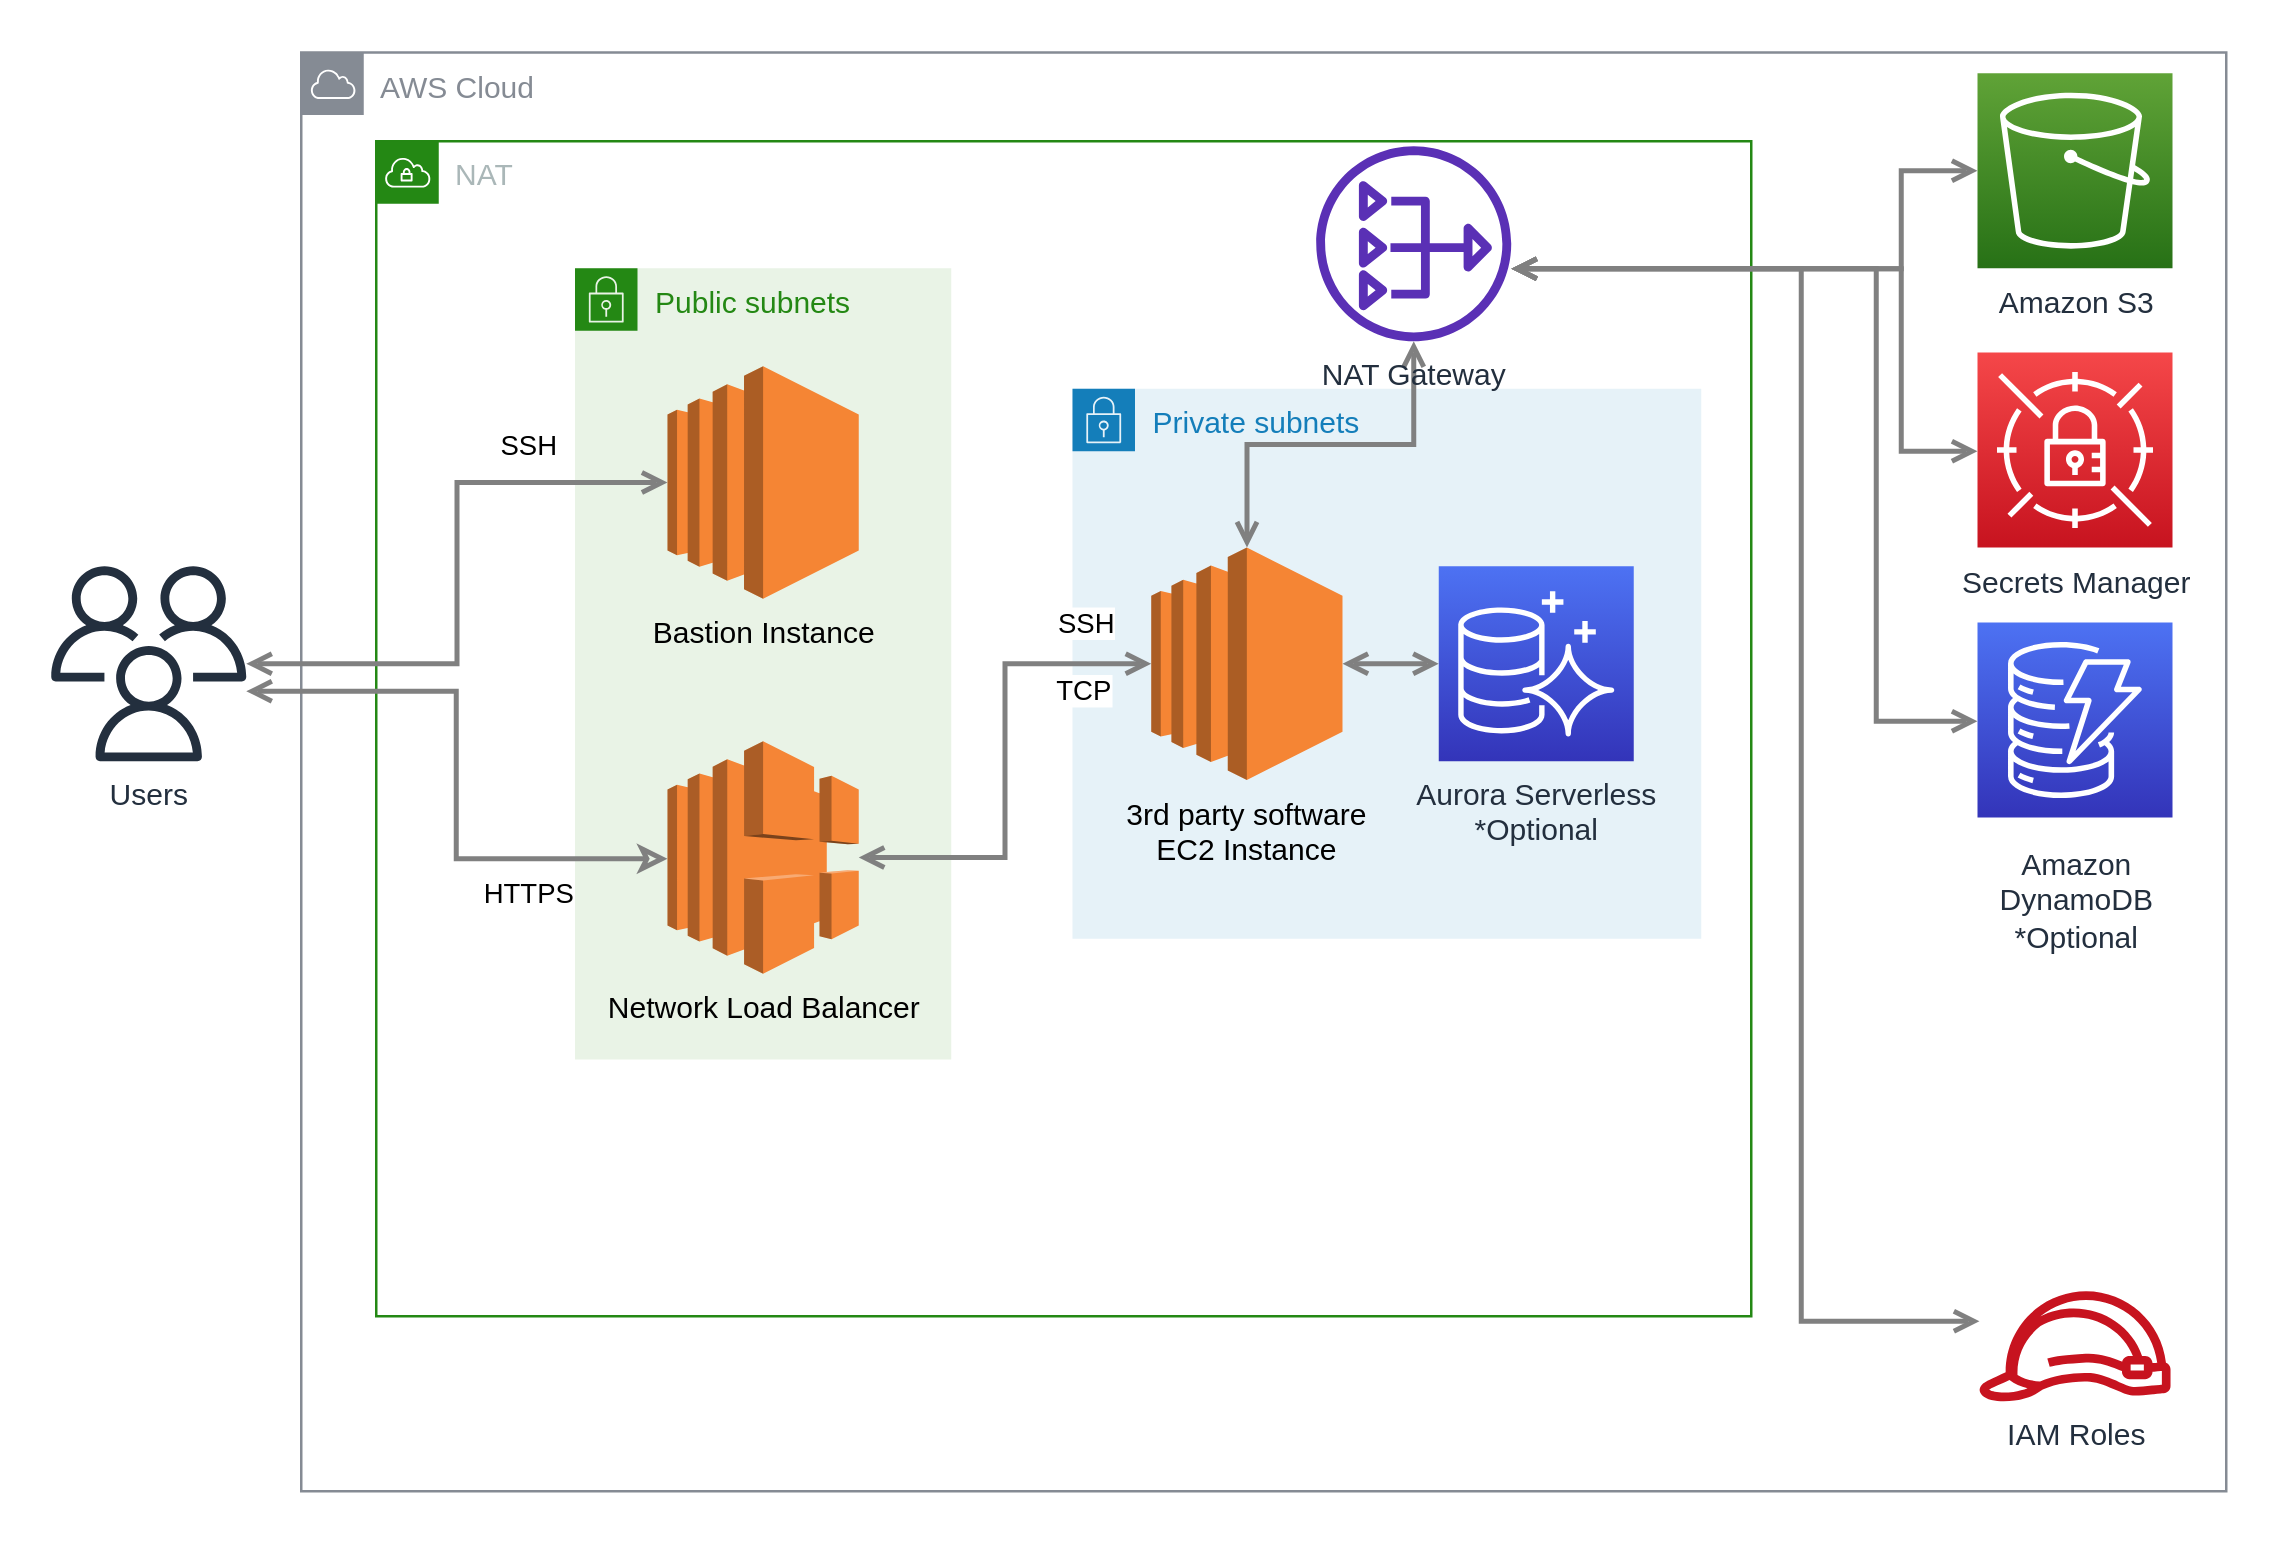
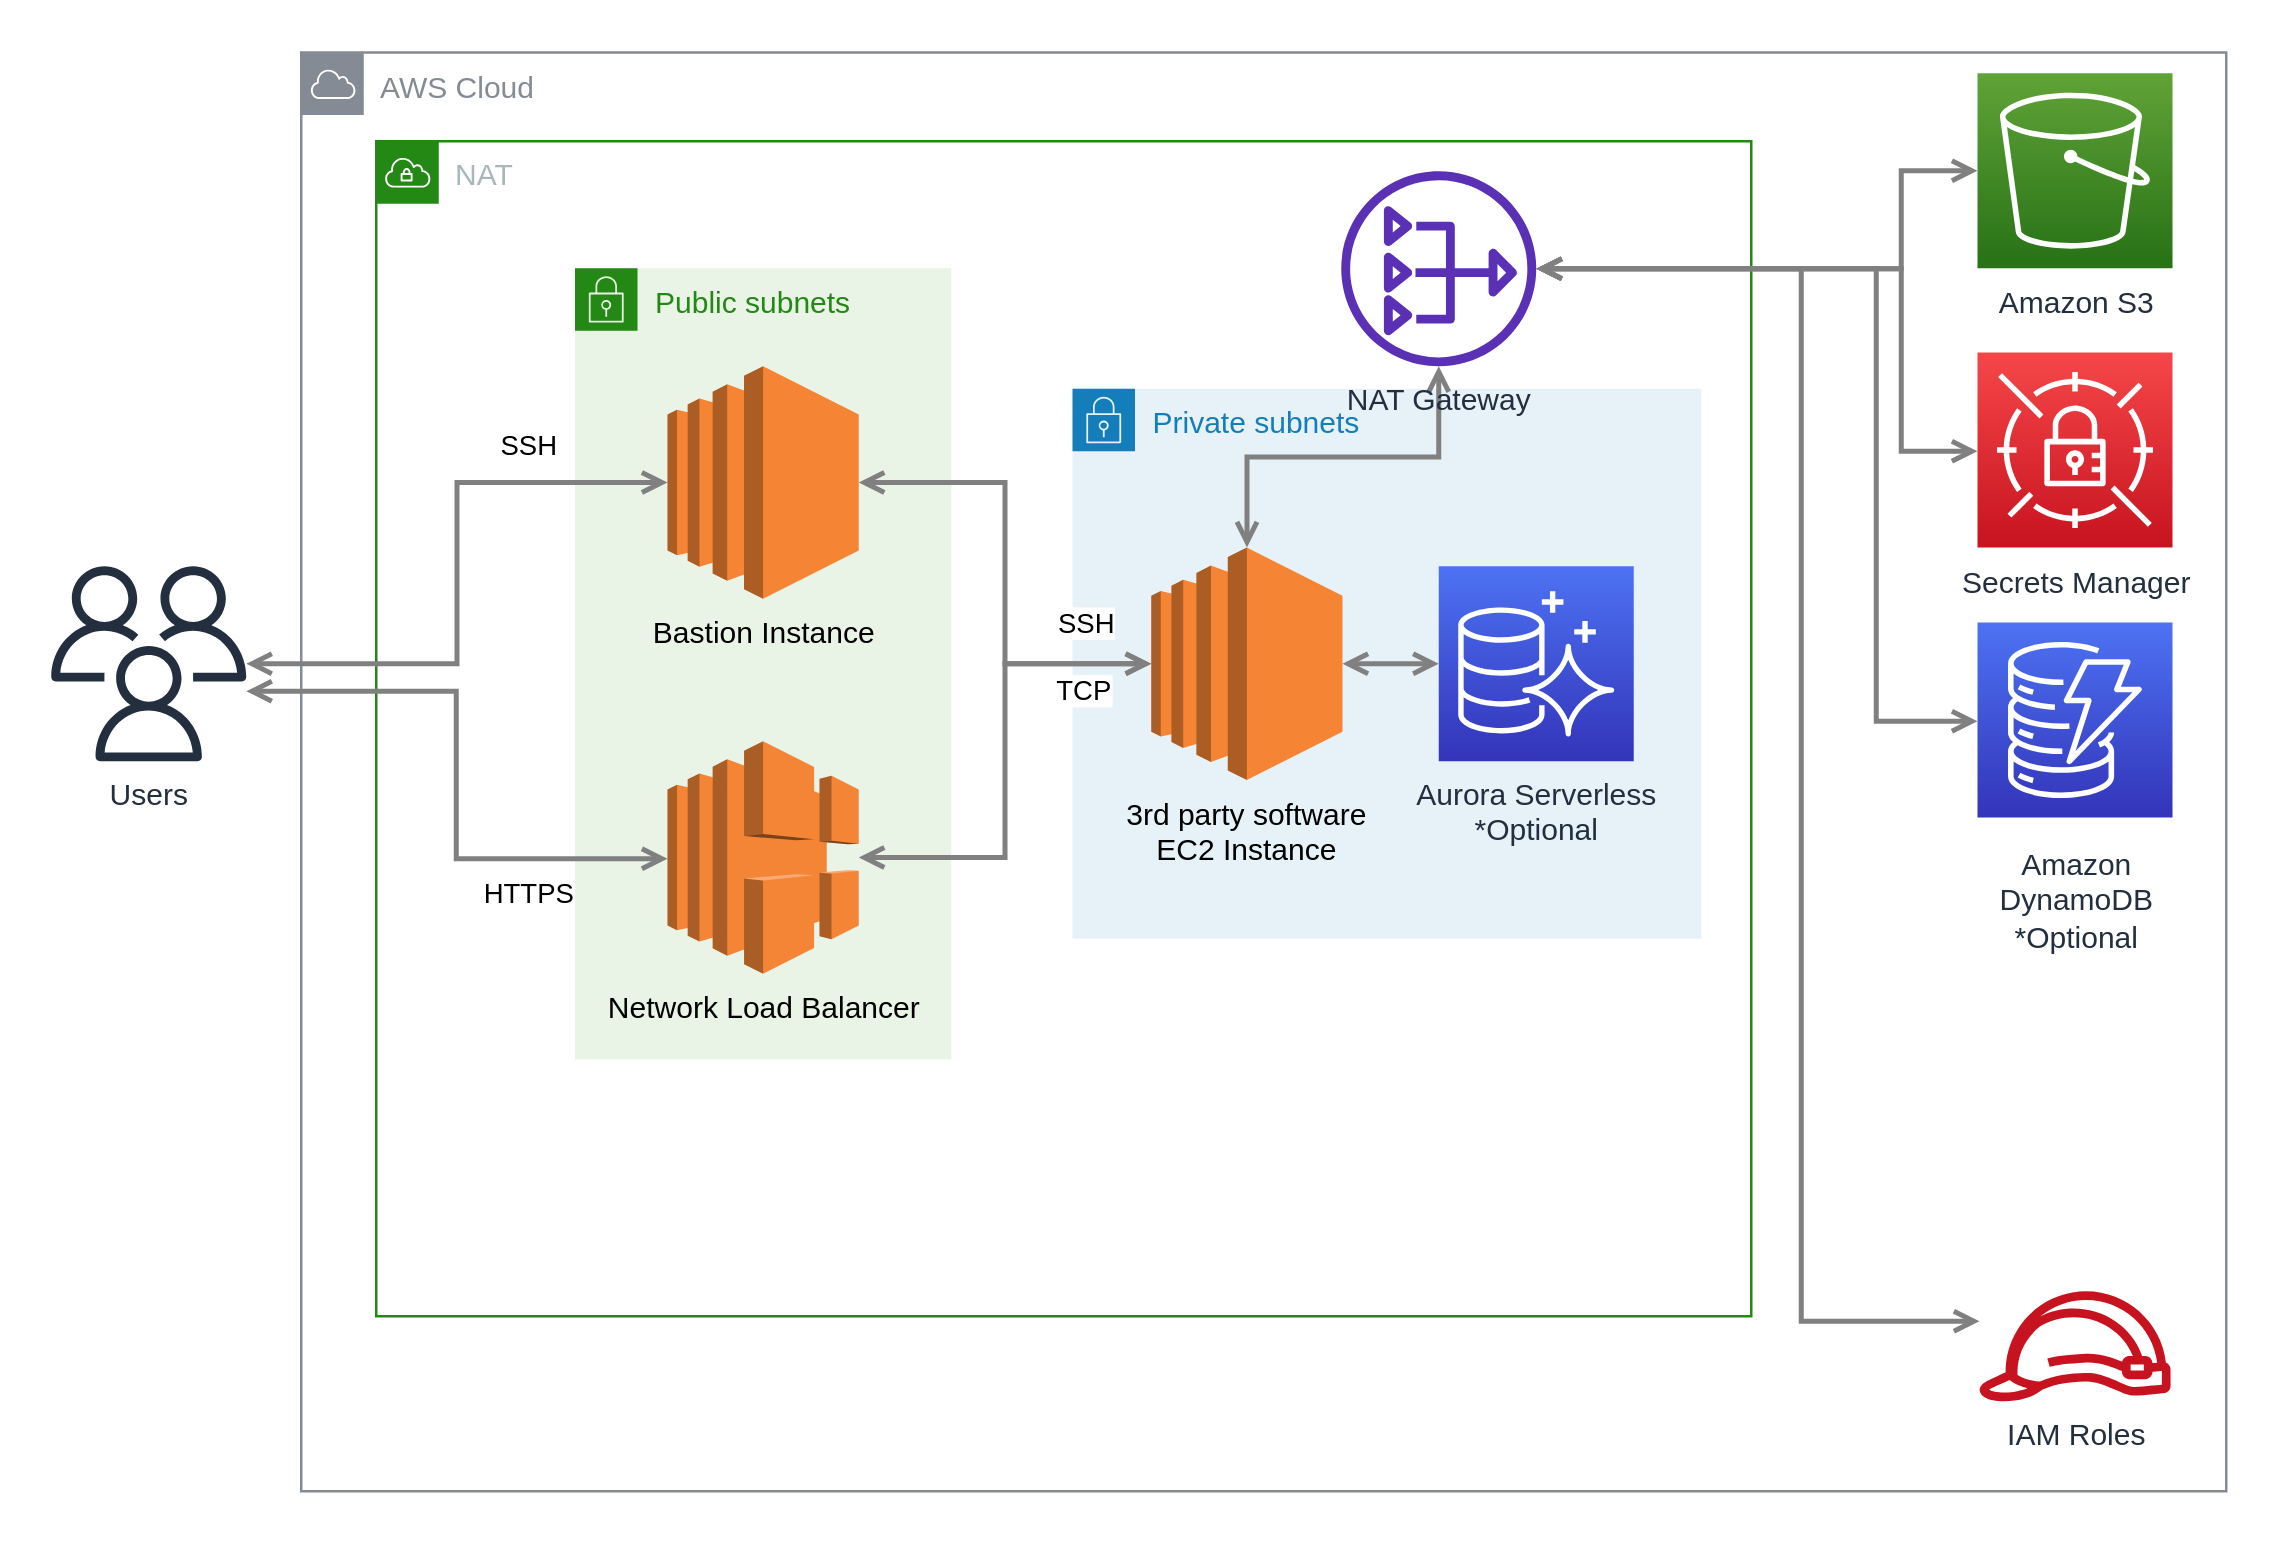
node "NAT Gateway": moved (1414, 244) -> (1439, 269)
edge "Bastion Instance" -- "3rd party software EC2 Instance": added
edge "Users" -- "Network Load Balancer": arrowhead classic -> open
